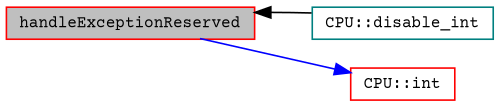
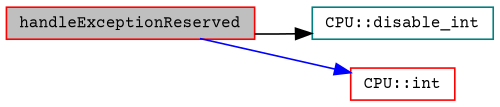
edge "CPU::disable_int" -> "handleExceptionReserved": reversed
